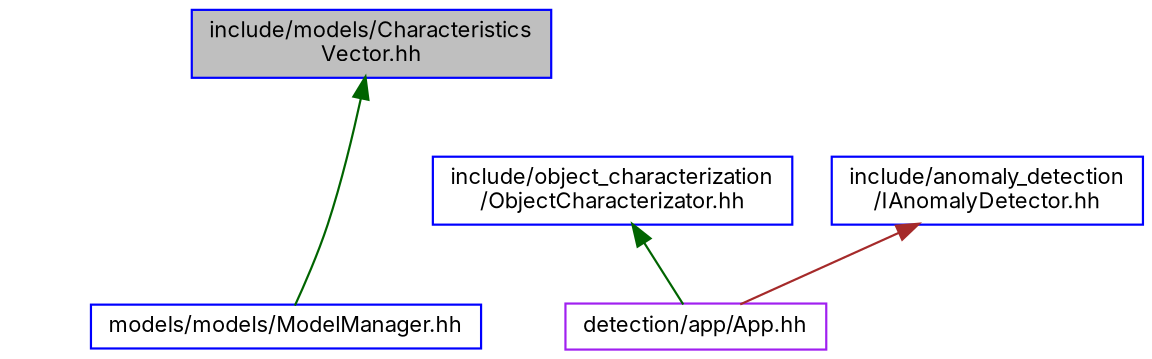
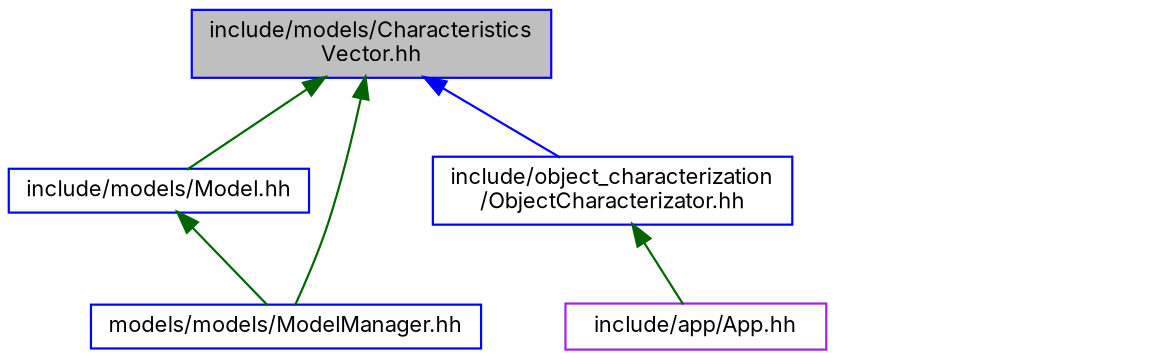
edge "include/object_characterization /ObjectCharacterizator.hh" -> "include/models/Characteristics Vector.hh": added
node "include/models/Model.hh": added
node "include/anomaly_detection /IAnomalyDetector.hh": removed
node "detection/app/App.hh": label "detection/app/App.hh" -> "include/app/App.hh"
